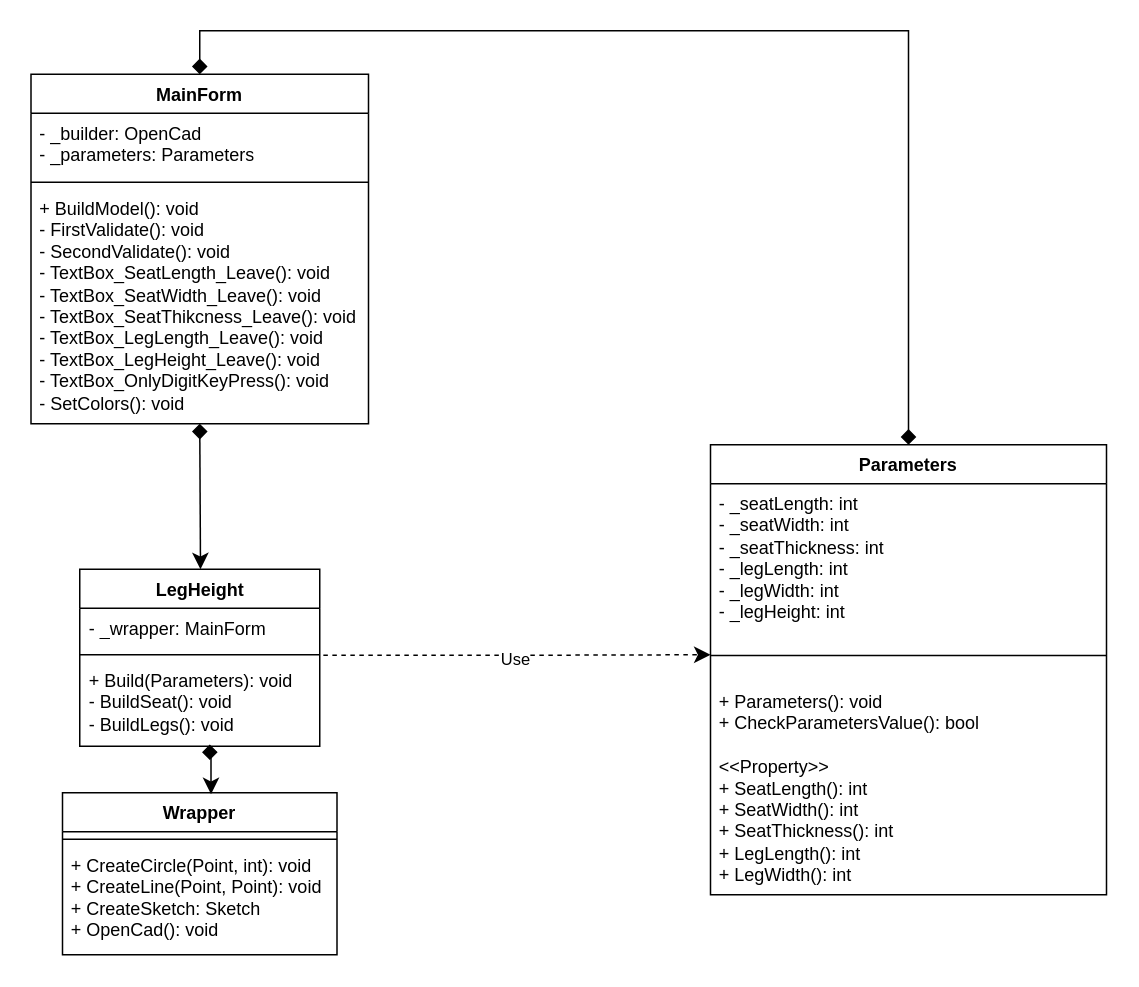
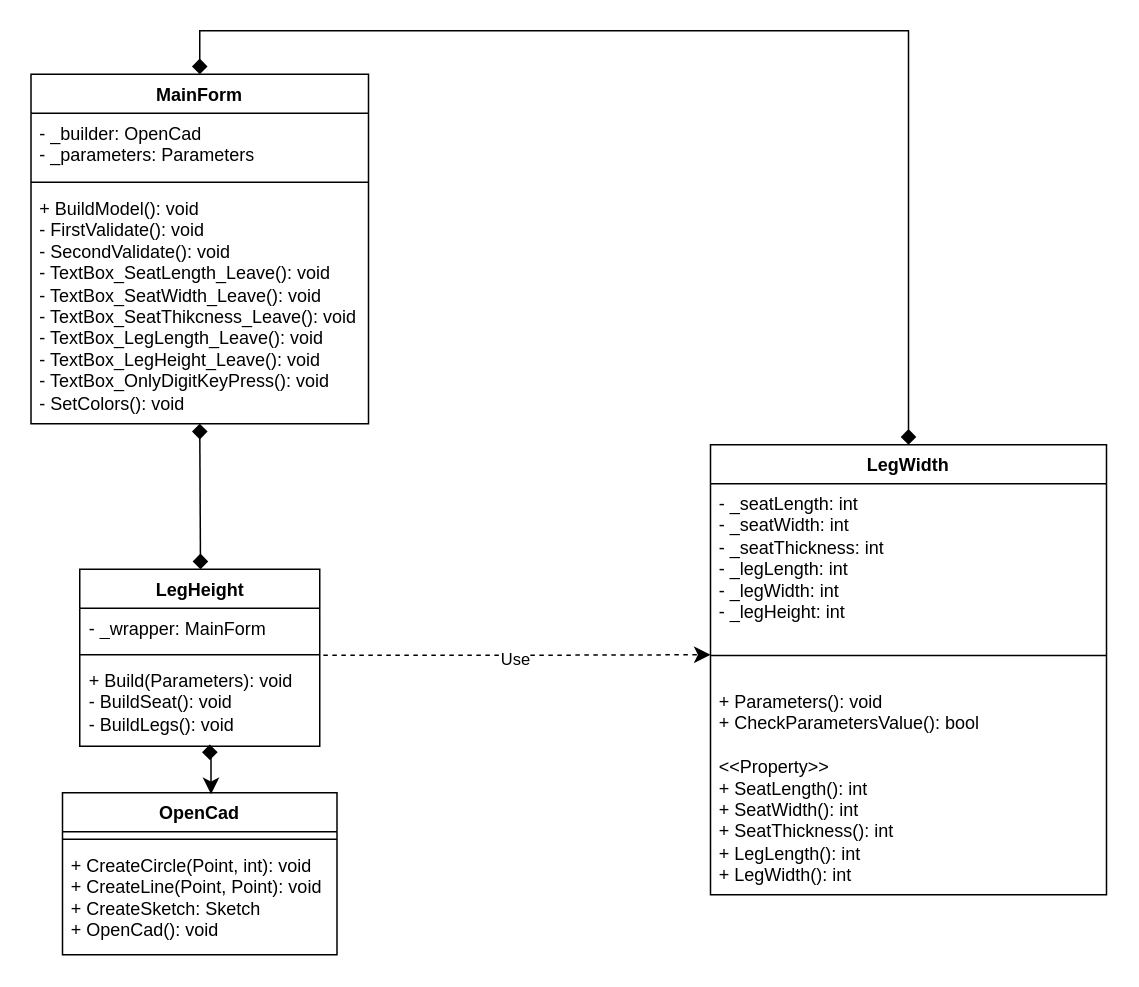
node "Parameters": label "Parameters" -> "LegWidth"
edge "MainForm" -- "LegHeight": arrowhead classic -> diamond
node "Wrapper": label "Wrapper" -> "OpenCad"
